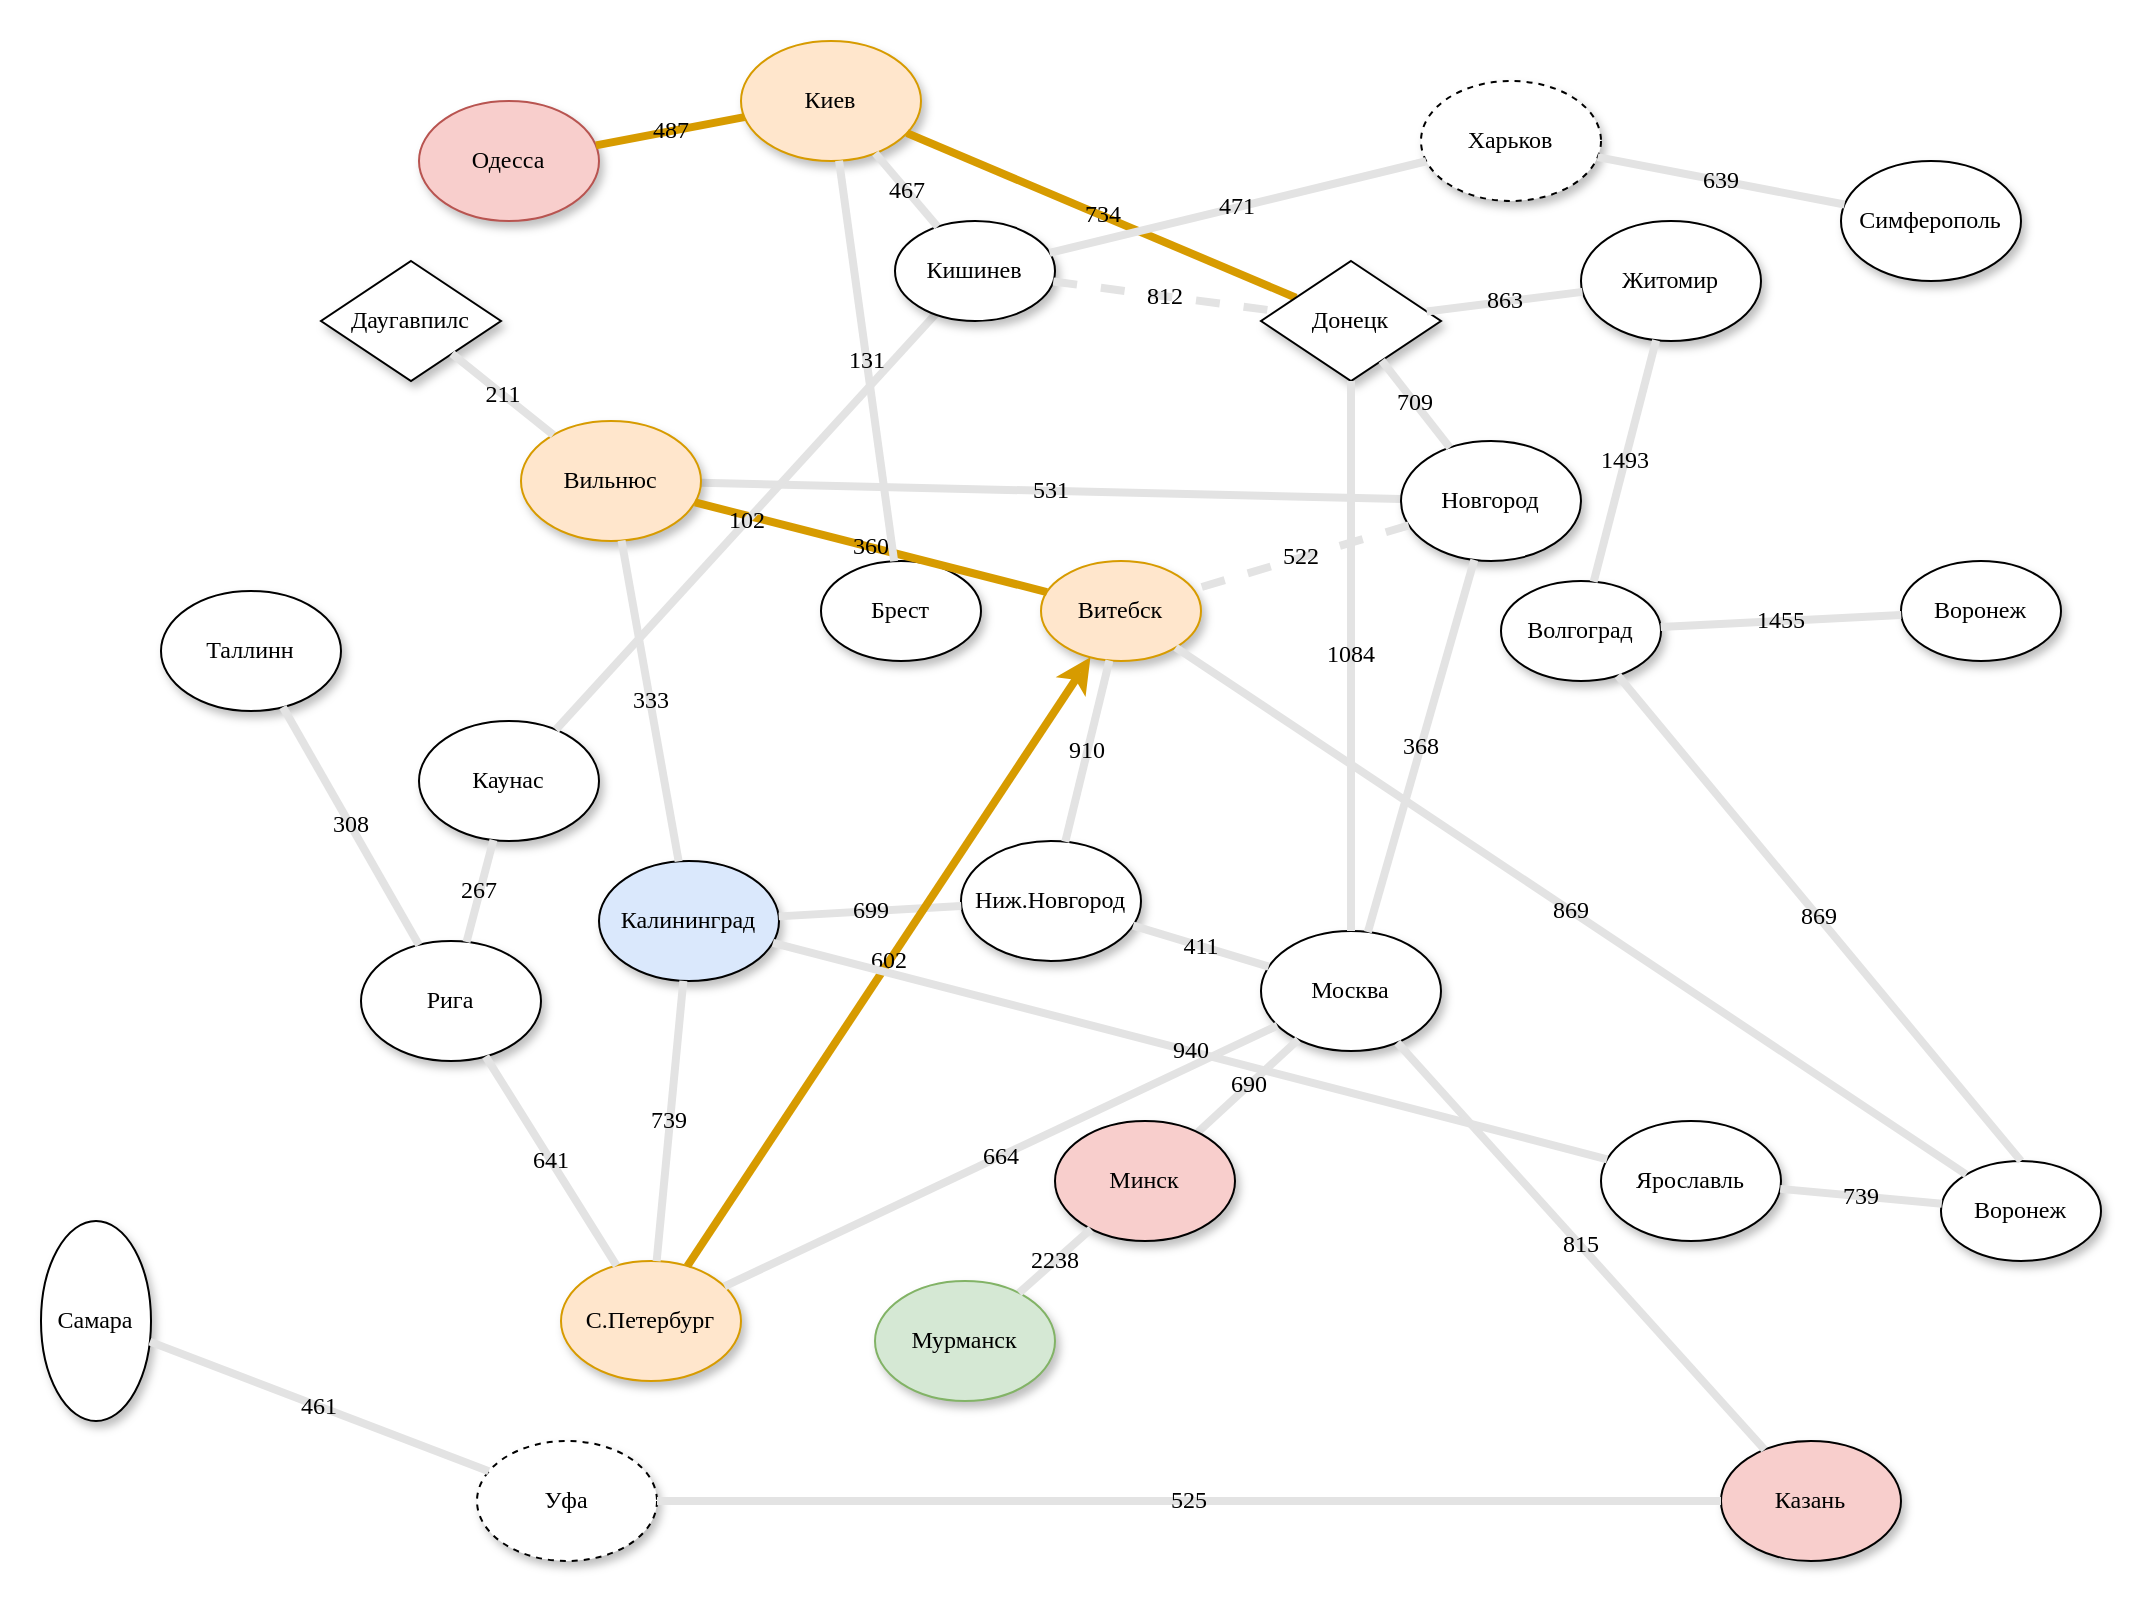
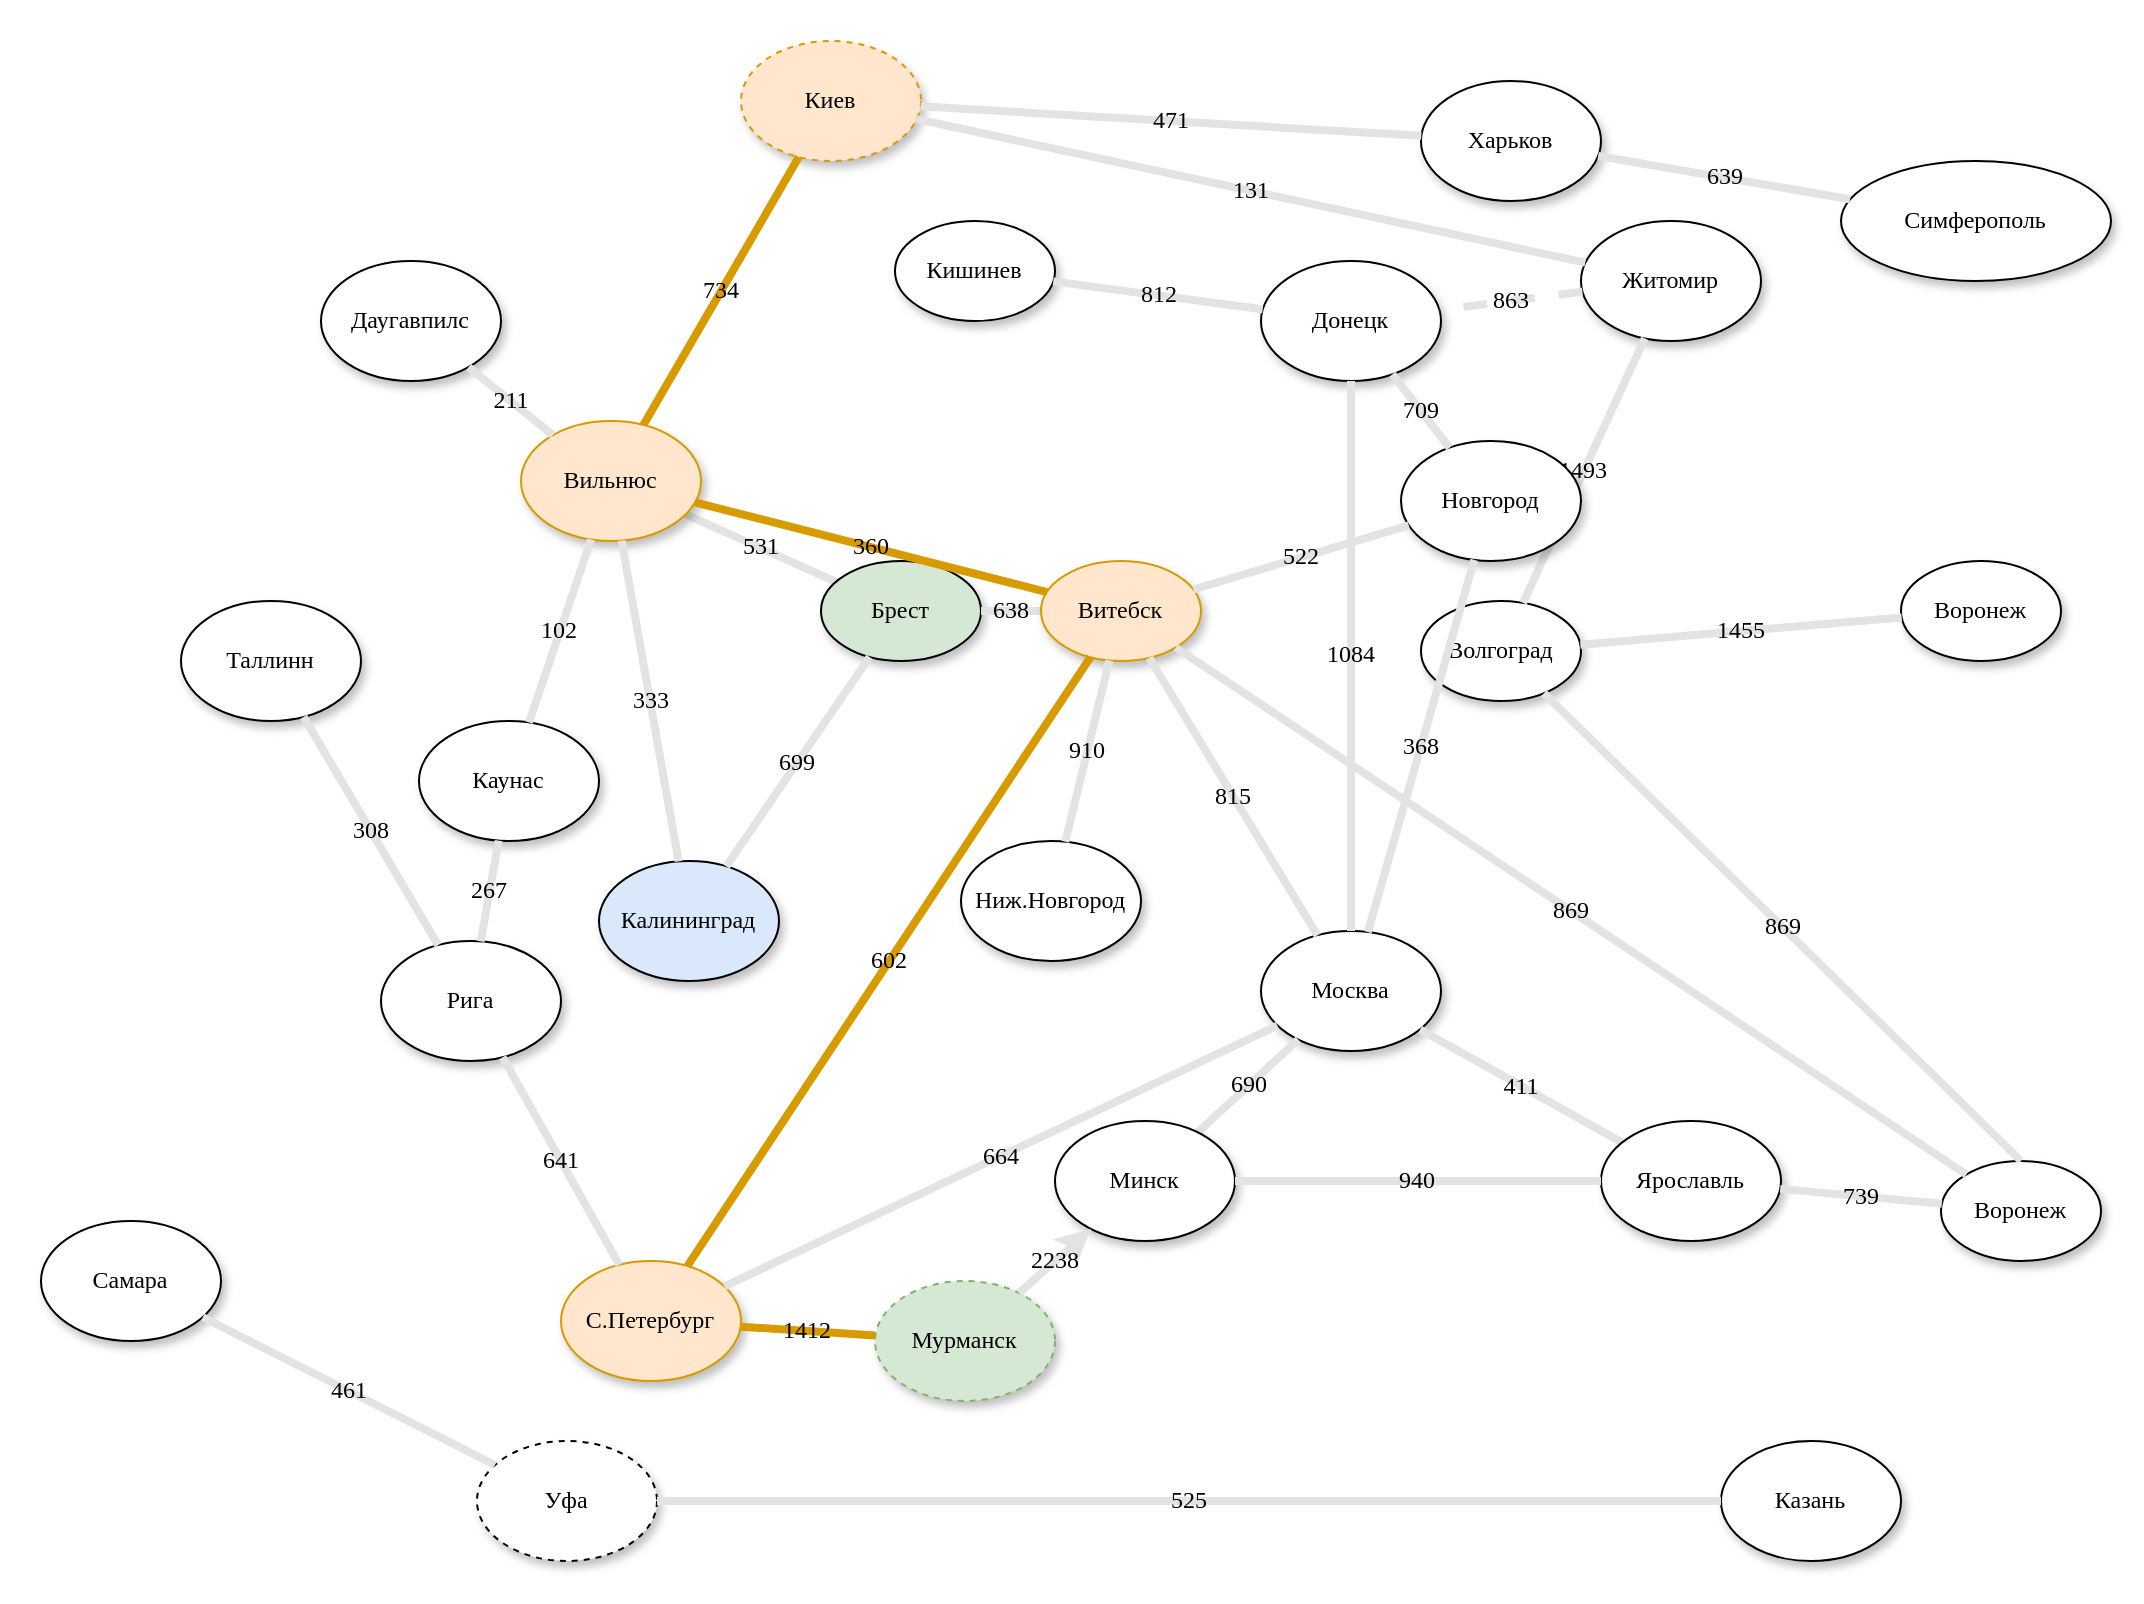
node "Киев": style solid -> dashed
edge "Киев" -- "Одесса": removed, label "487"
node "Харьков": style dashed -> solid
node "Одесса": removed
edge "Киев" -- "Донецк": now "Киев" -- "Вильнюс"
edge "Киев" -- "Кишинев": removed, label "467"
edge "Харьков" -- "Кишинев": now "Харьков" -- "Киев"
node "Симферополь": size 180x120 -> 270x120
edge "Кишинев" -- "Донецк": style dashed -> solid
edge "Житомир" -- "Донецк": style solid -> dashed
node "Даугавпилс": shape diamond -> ellipse
node "Донецк": shape diamond -> ellipse
edge "Киев" -- "Брест": now "Киев" -- "Житомир"
edge "Вильнюс" -- "Новгород": now "Вильнюс" -- "Брест"
edge "Кишинев" -- "Каунас": now "Вильнюс" -- "Каунас"
edge "Новгород" -- "Витебск": style dashed -> solid
node "Брест": fillcolor #ffffff -> #d5e8d4
edge "Брест" -- "Витебск": added, label "638"
node "Волгоград": moved (1581, 631) -> (1501, 651)
node "Таллинн": moved (251, 651) -> (271, 661)
edge "Ниж.Новгород" -- "Калининград": now "Брест" -- "Калининград"
edge "Ниж.Новгород" -- "Москва": now "Ярославль" -- "Москва"
edge "С.Петербург" -> "Витебск": arrowhead classic -> none
node "Рига": moved (451, 1001) -> (471, 1001)
edge "Калининград" -- "Ярославль": now "Минск" -- "Ярославль"
edge "Калининград" -- "С.Петербург": removed, label "739"
node "Минск": fillcolor #f8cecc -> #ffffff
edge "Минск" -- "Мурманск": arrowhead none -> classic
edge "Москва" -- "Казань": now "Москва" -- "Витебск"
node "Самара": size 110x200 -> 180x120
edge "С.Петербург" -- "Мурманск": added, label "1412"
node "Мурманск": style solid -> dashed
node "Казань": fillcolor #f8cecc -> #ffffff
